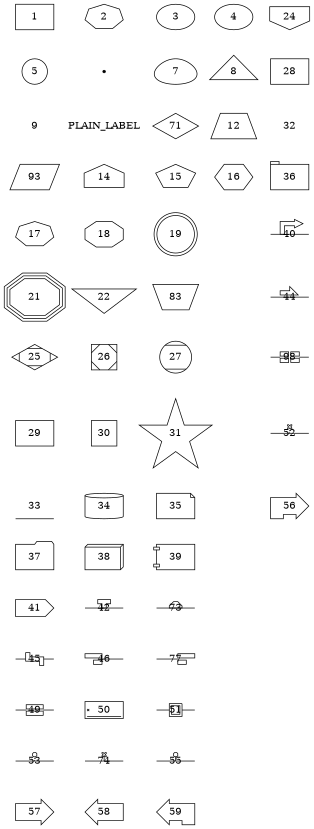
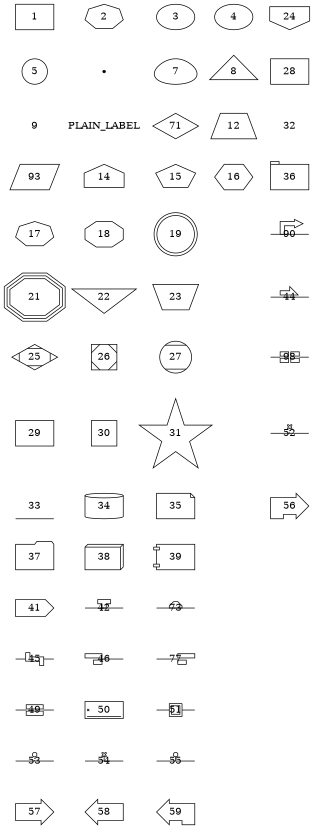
node "40": label "40" -> "90"
node "83": label "83" -> "23"
node "74": label "74" -> "54"
